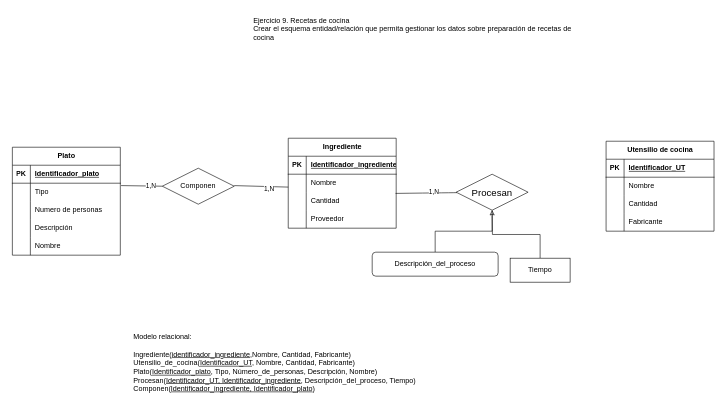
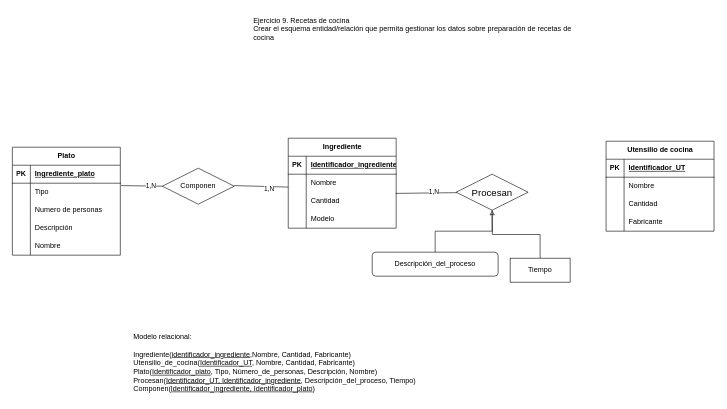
node "Identificador_plato": label "Identificador_plato" -> "Ingrediente_plato"
node "Proveedor": label "Proveedor" -> "Modelo"
